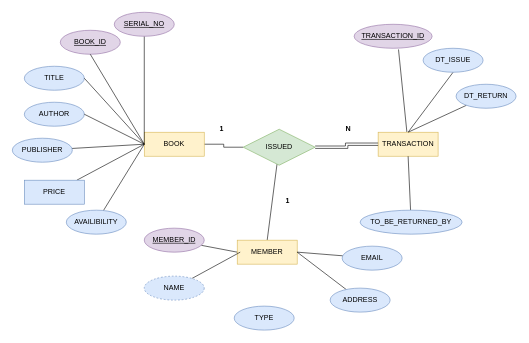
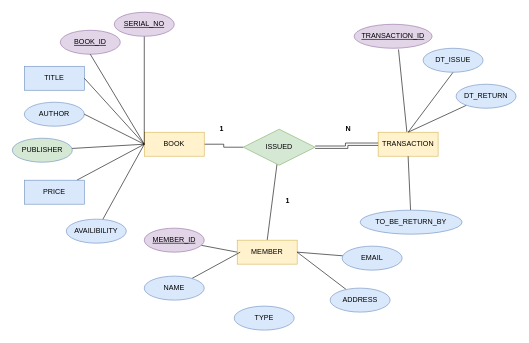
node "TITLE": shape ellipse -> rectangle
node "PUBLISHER": fillcolor #dae8fc -> #d5e8d4
node "AVAILIBILITY": moved (96, 222) -> (96, 231)
node "TO_BE_RETURNED_BY": label "TO_BE_RETURNED_BY" -> "TO_BE_RETURN_BY"
node "NAME": style dashed -> solid
